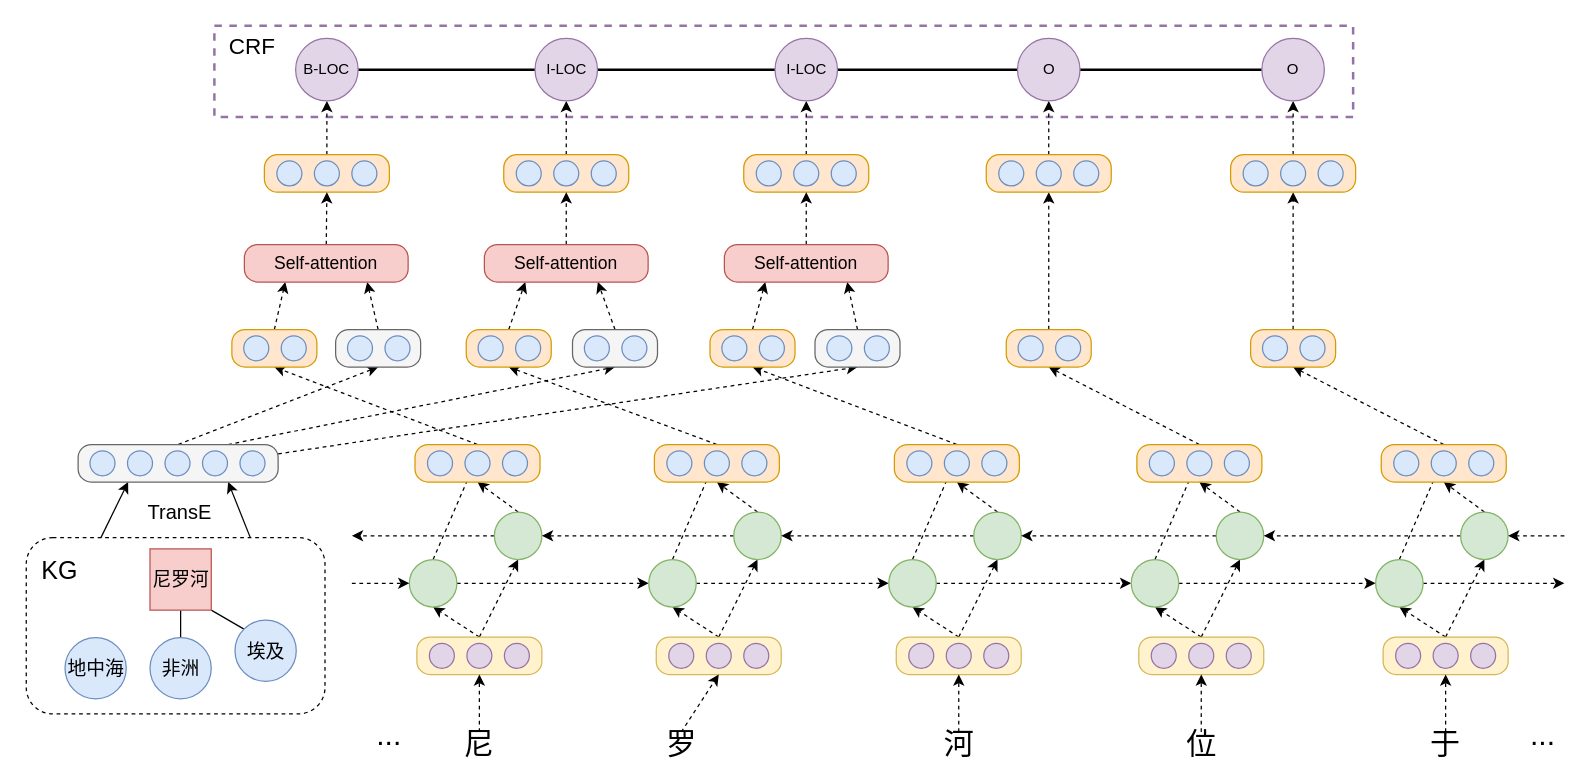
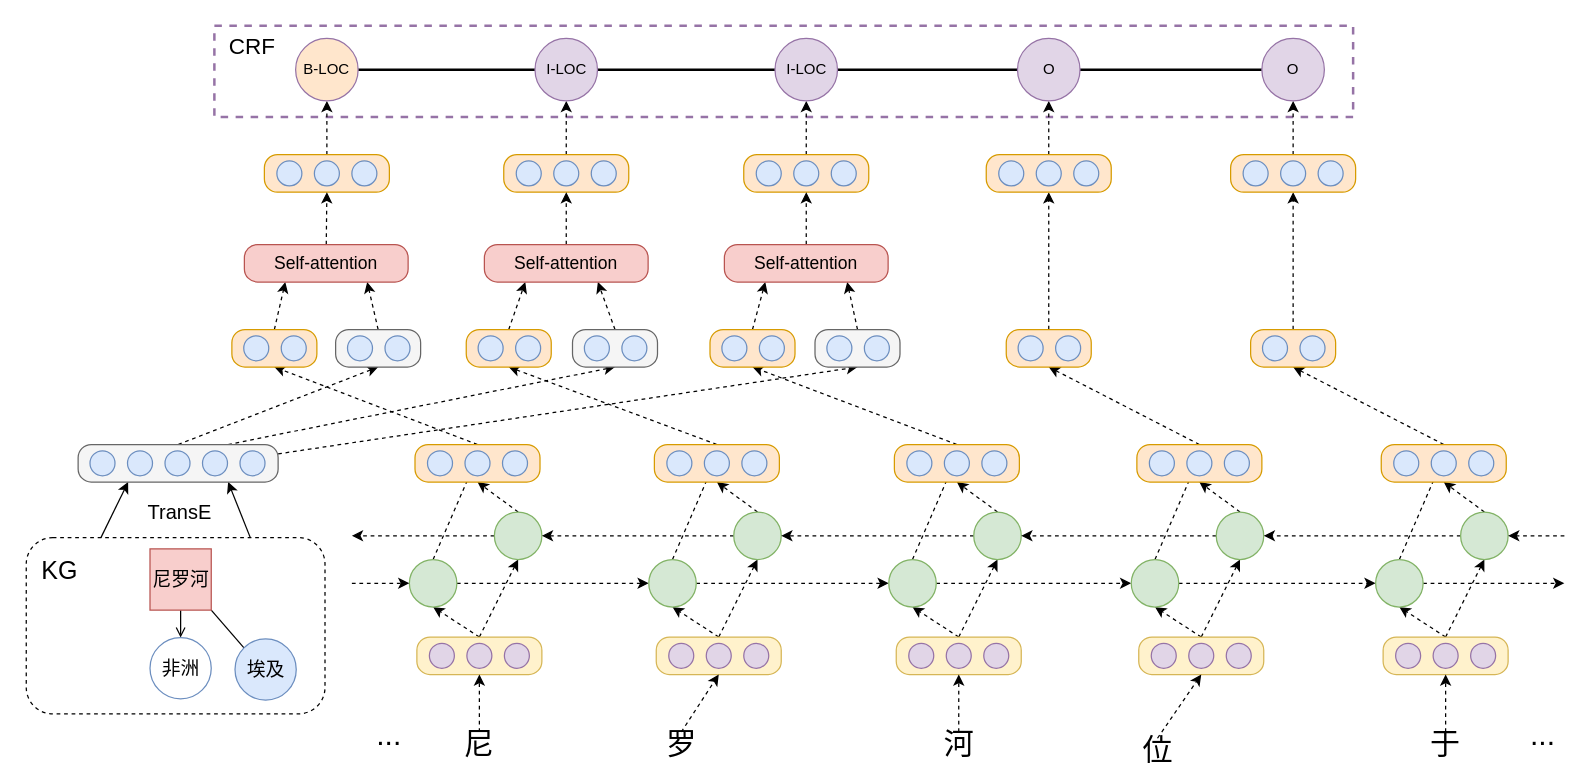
node "B-LOC": fillcolor #e1d5e7 -> #ffe6cc
edge "尼罗河" -- "非洲": arrowhead none -> open
node "埃及": moved (266, 651) -> (266, 669)
node "地中海": removed
node "非洲": fillcolor #dae8fc -> #ffffff
node "位": moved (1201, 744) -> (1158, 751)
